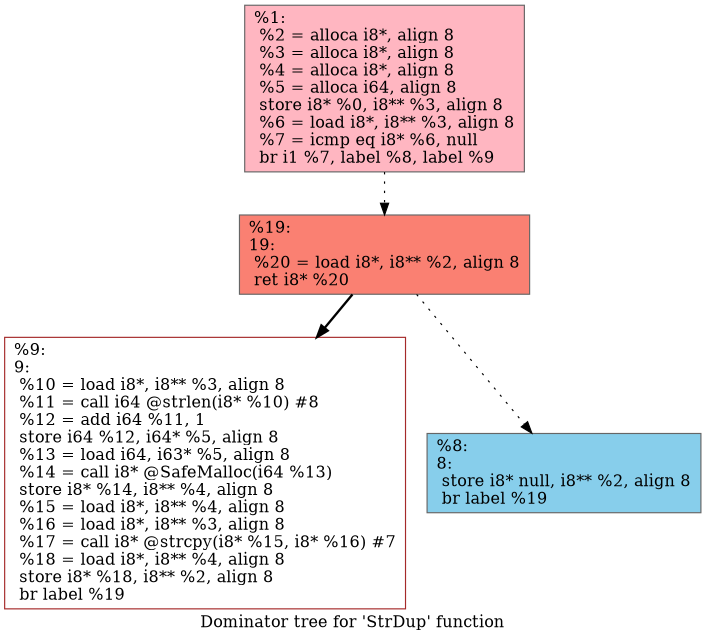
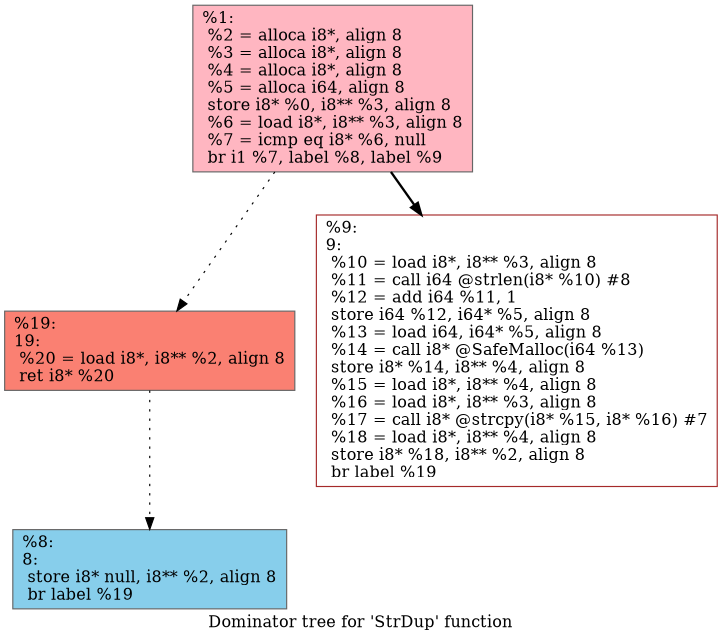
edge "%19:" -> "%9:": now "%1:" -> "%9:"
node "%9:": text "%13 = load i64, i63* %5, align 8" -> "%13 = load i64, i64* %5, align 8"
